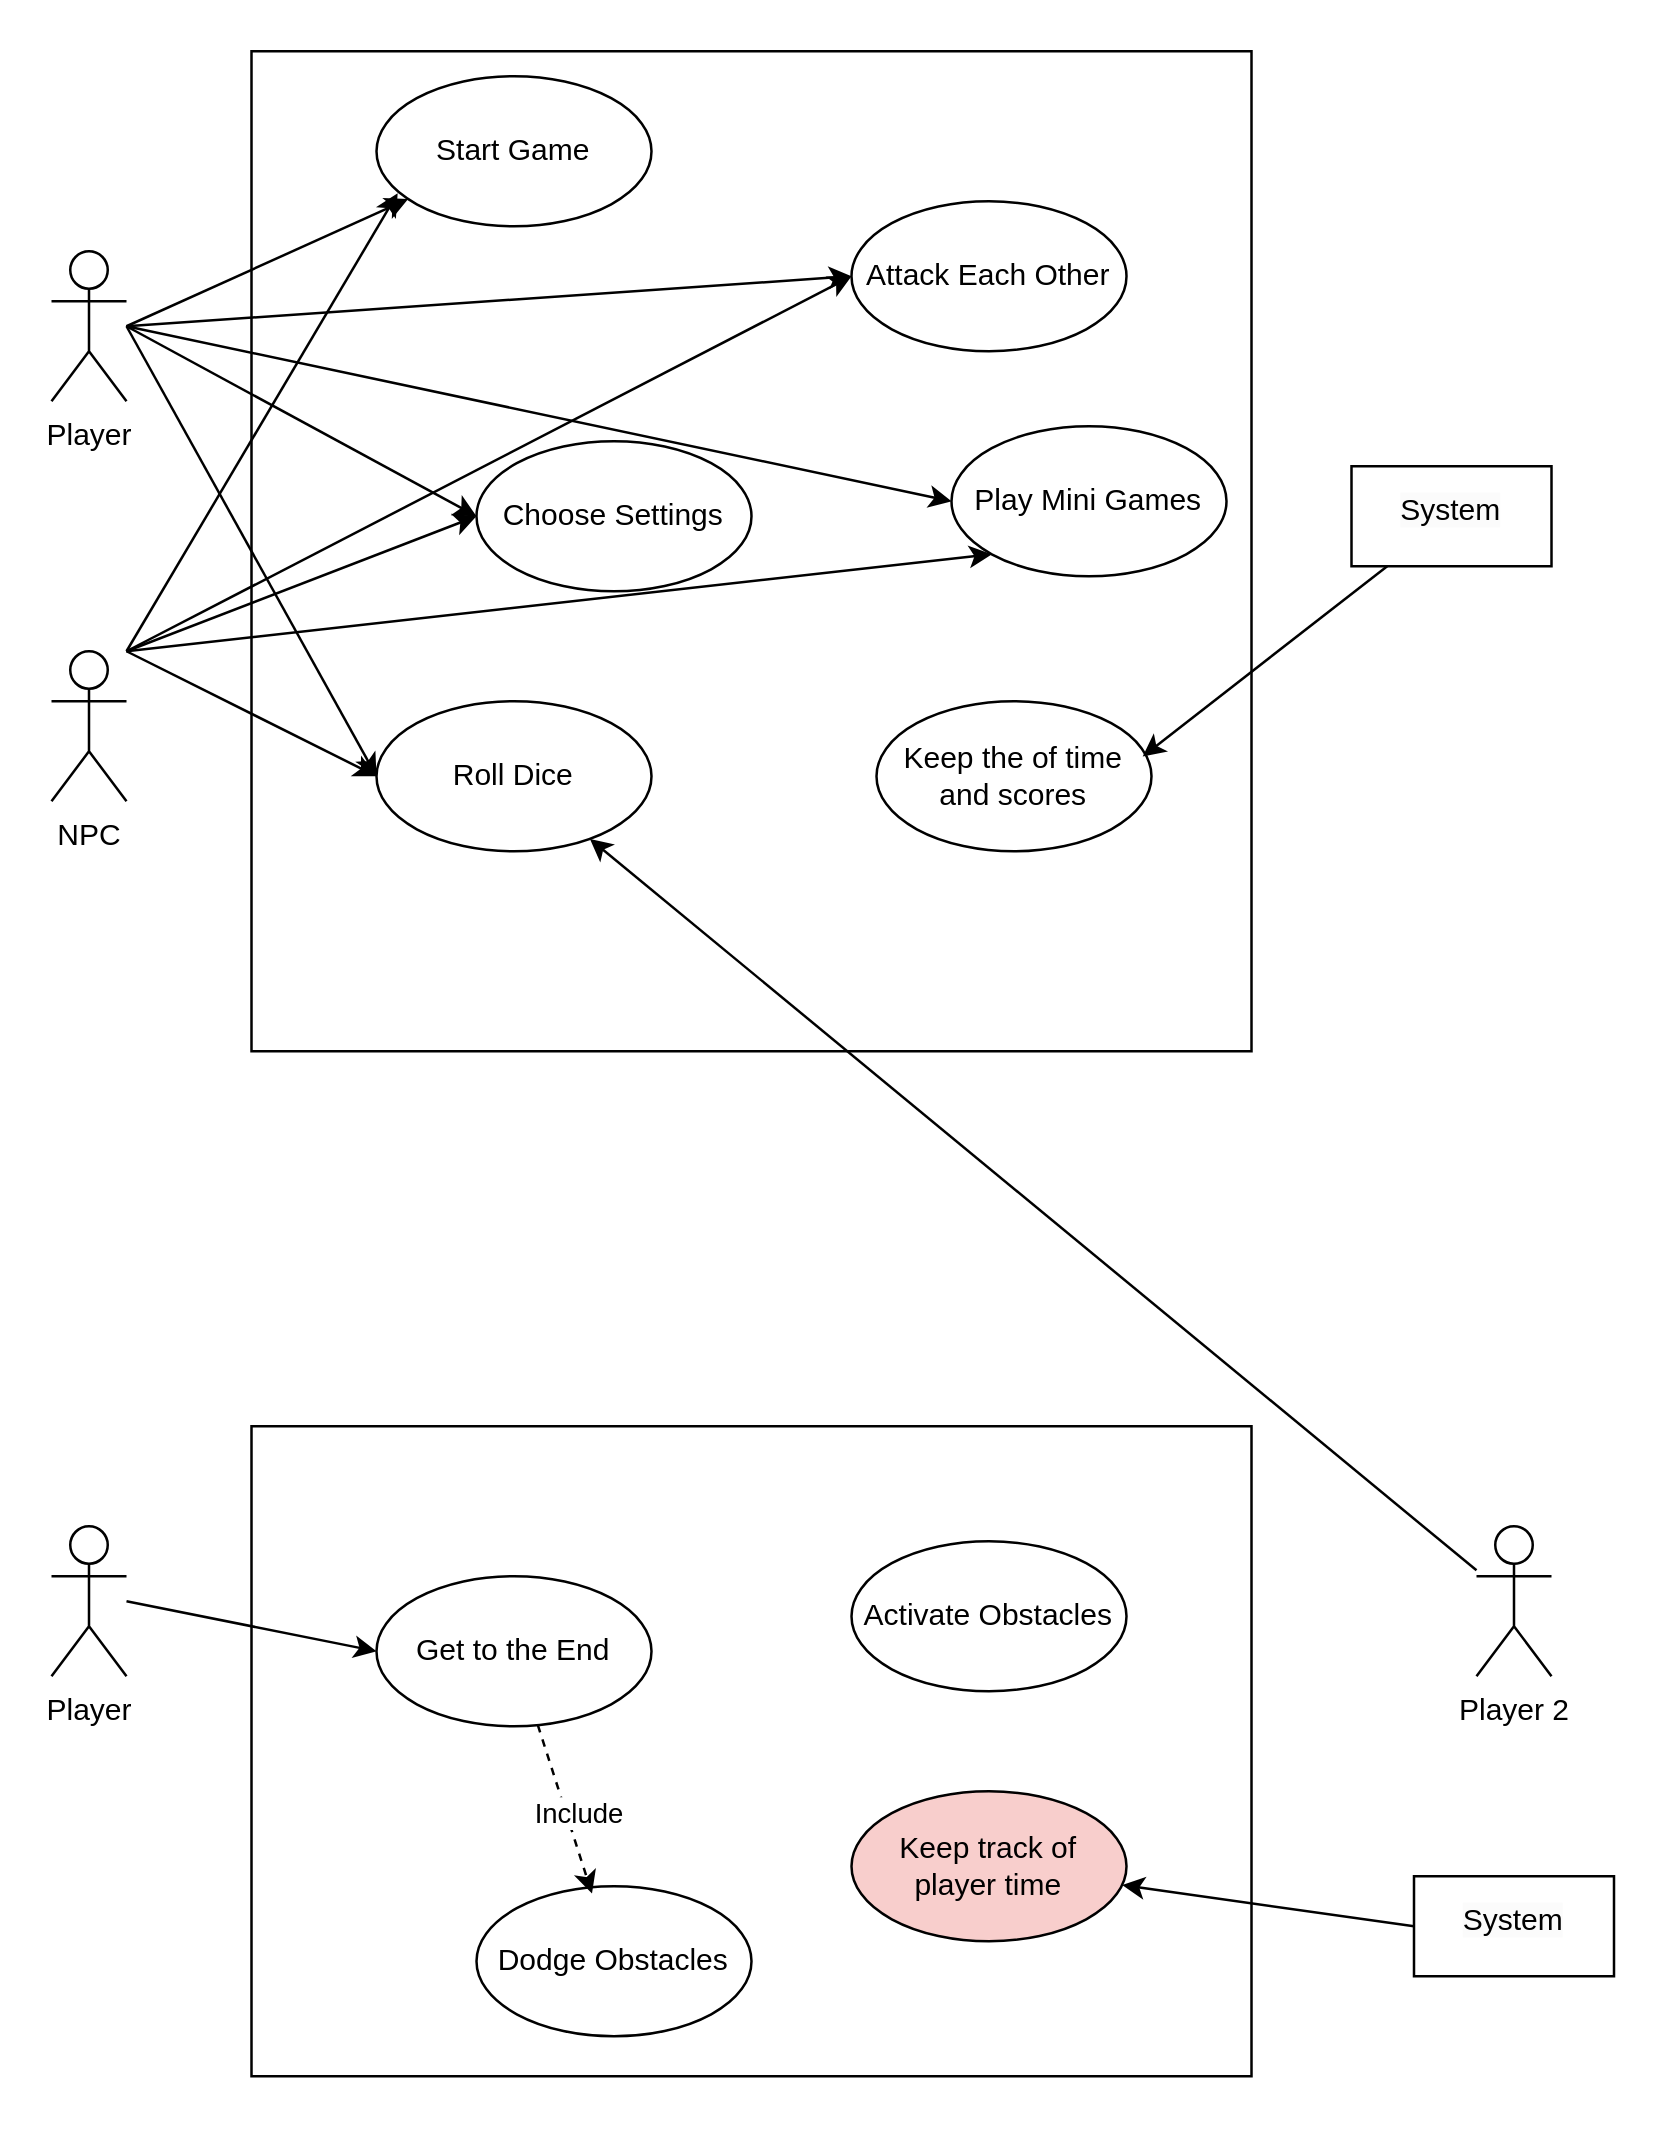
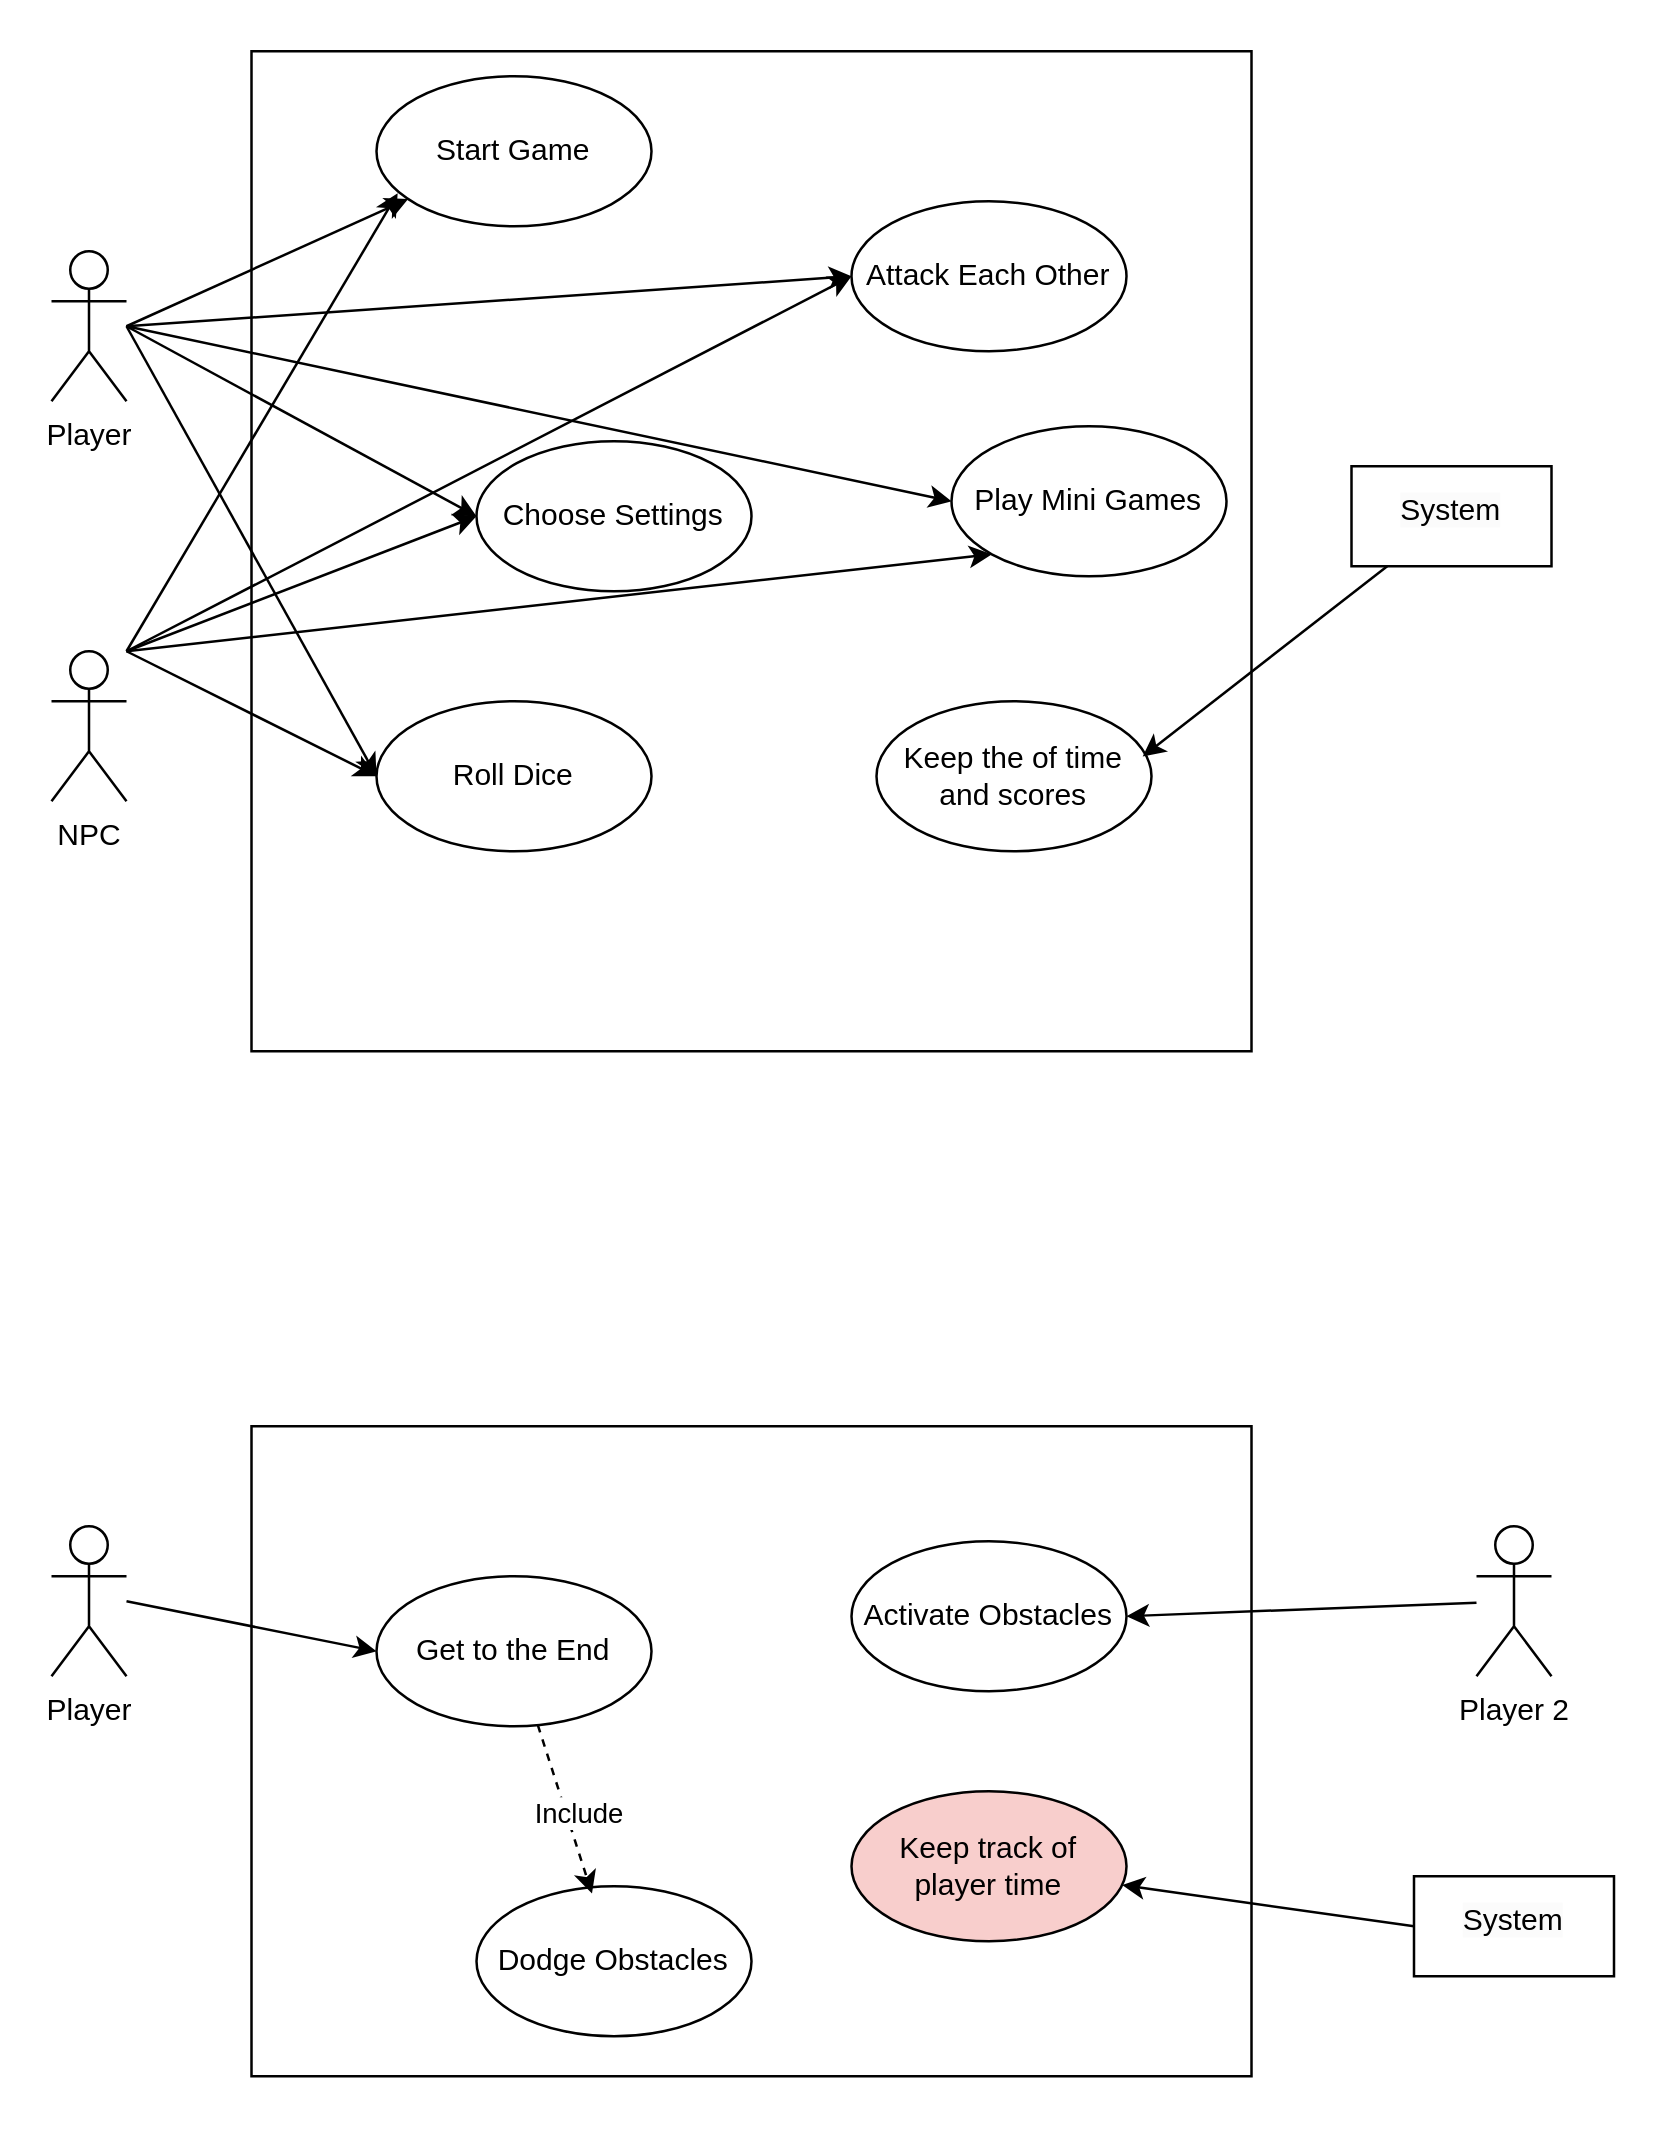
edge "Player 2" -> "Roll Dice": now "Player 2" -> "Activate Obstacles"
